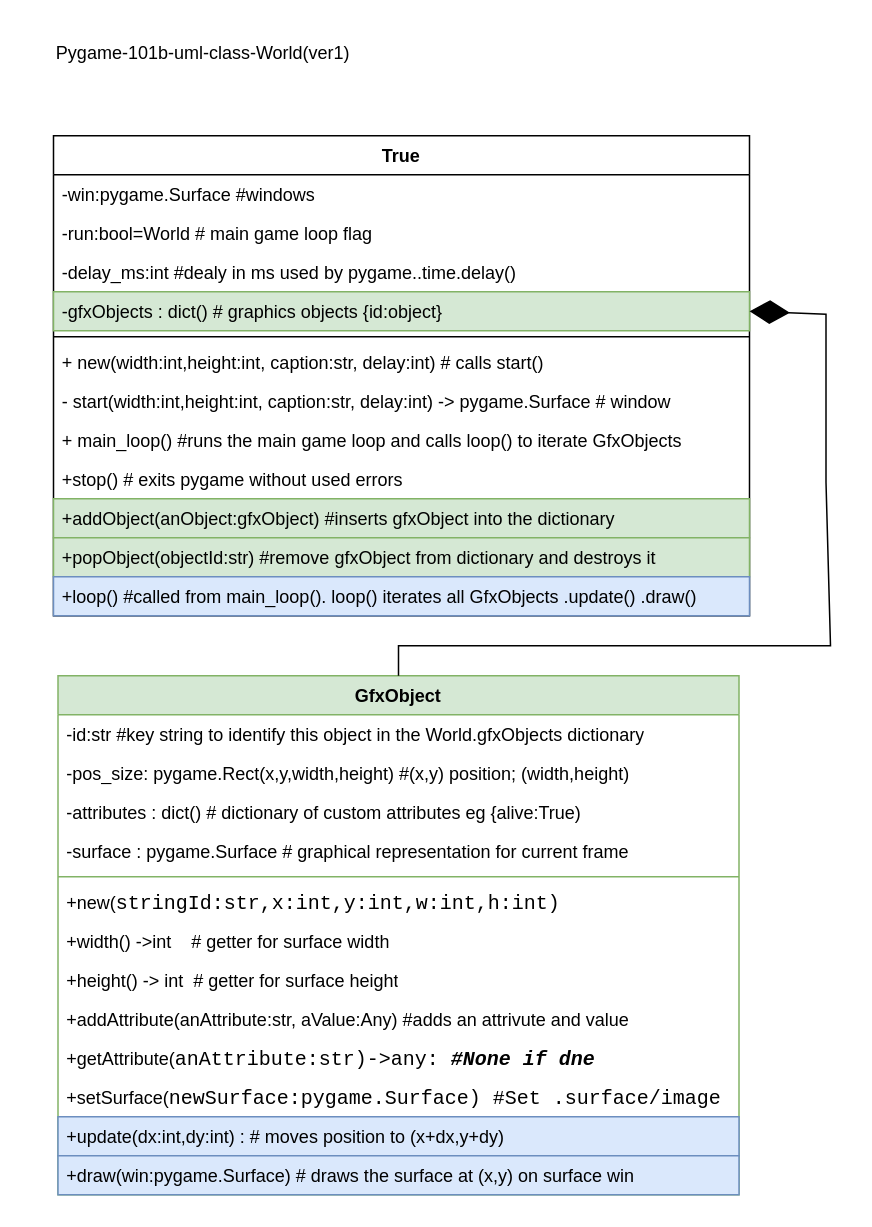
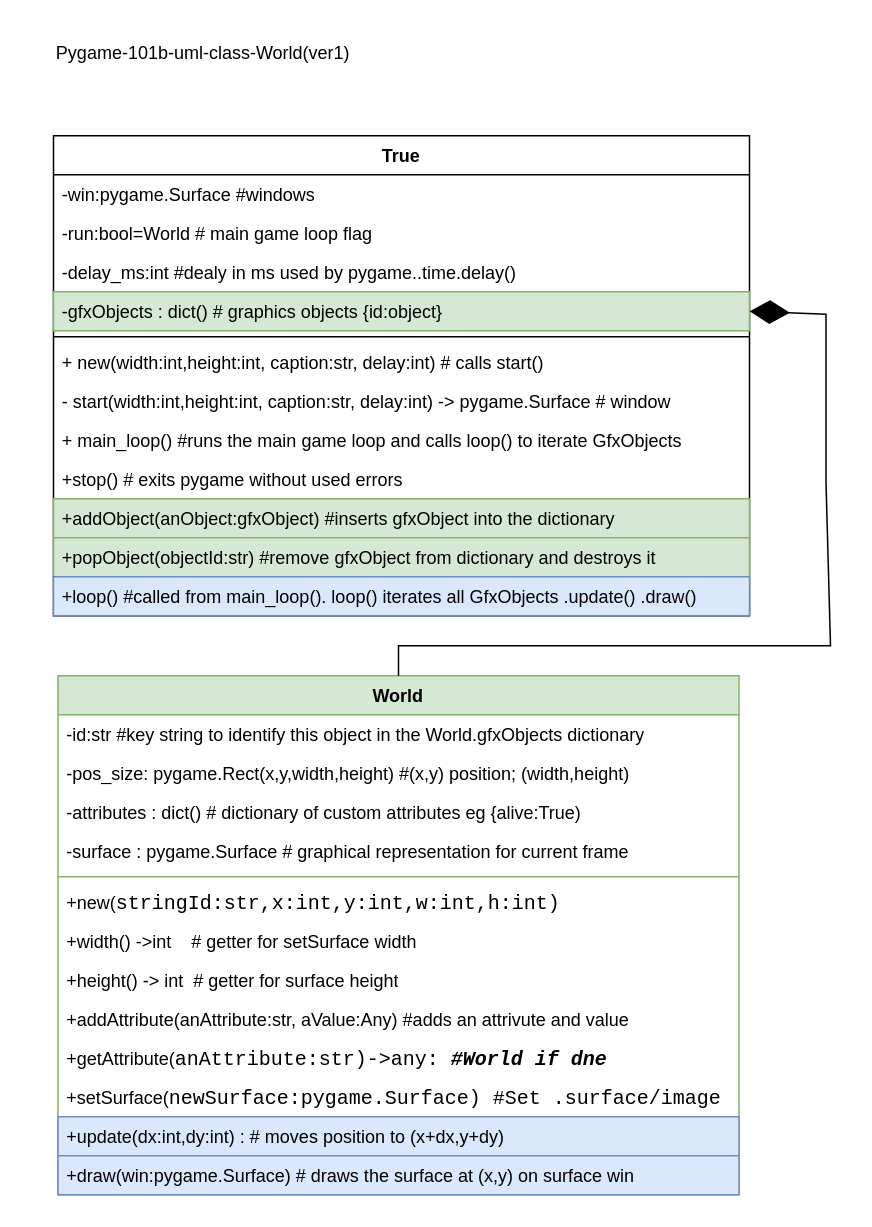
node "GfxObject": label "GfxObject" -> "World"
node "+width() ->int # getter for surface width": label "+width() ->int # getter for surface width" -> "+width() ->int # getter for setSurface width"
node "+getAttribute(anAttribute:str)->any: #None if dne": label "+getAttribute(anAttribute:str)->any: #None if dne" -> "+getAttribute(anAttribute:str)->any: #World if dne"
